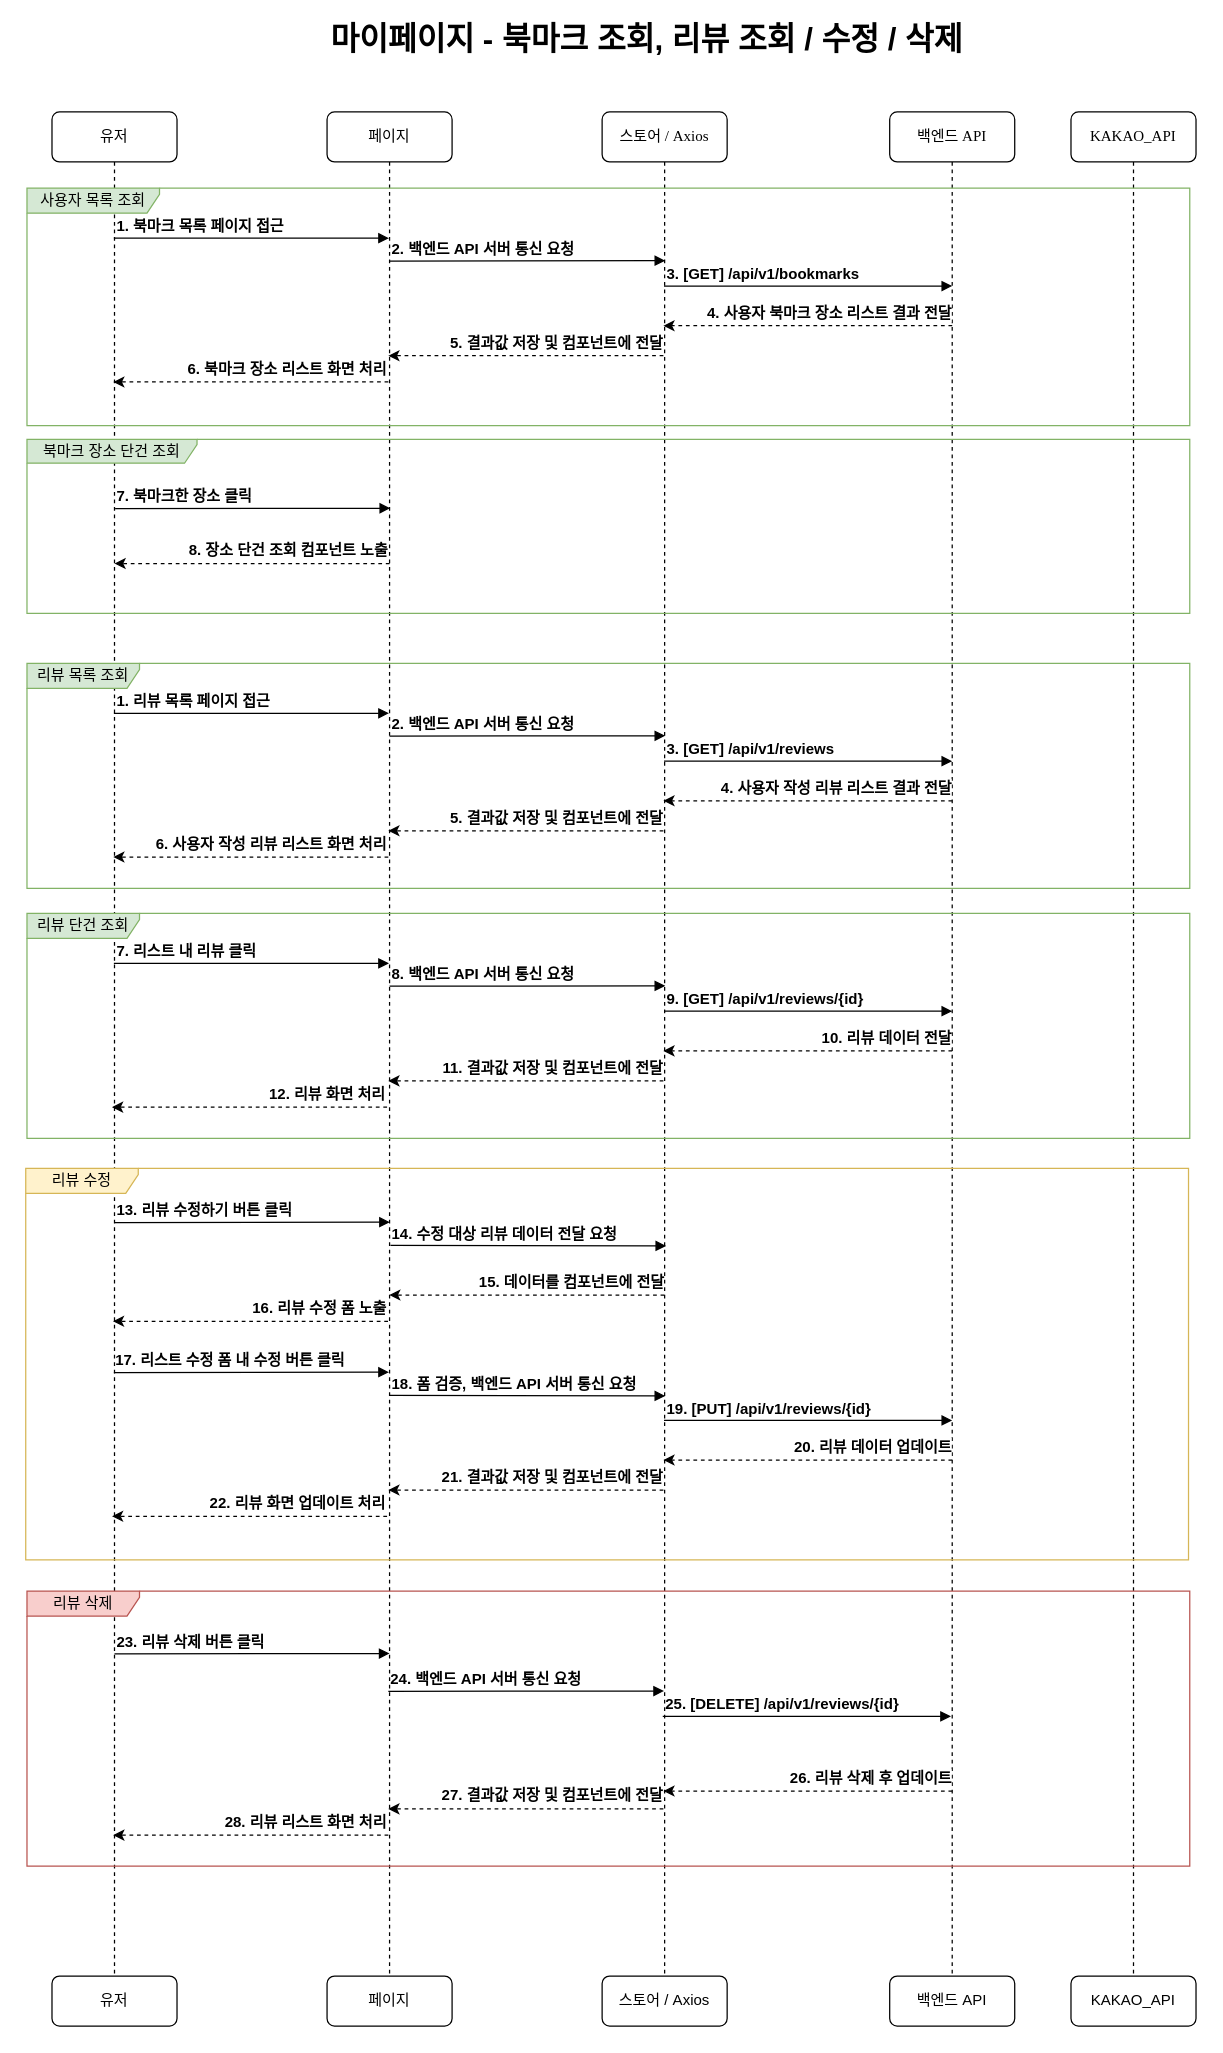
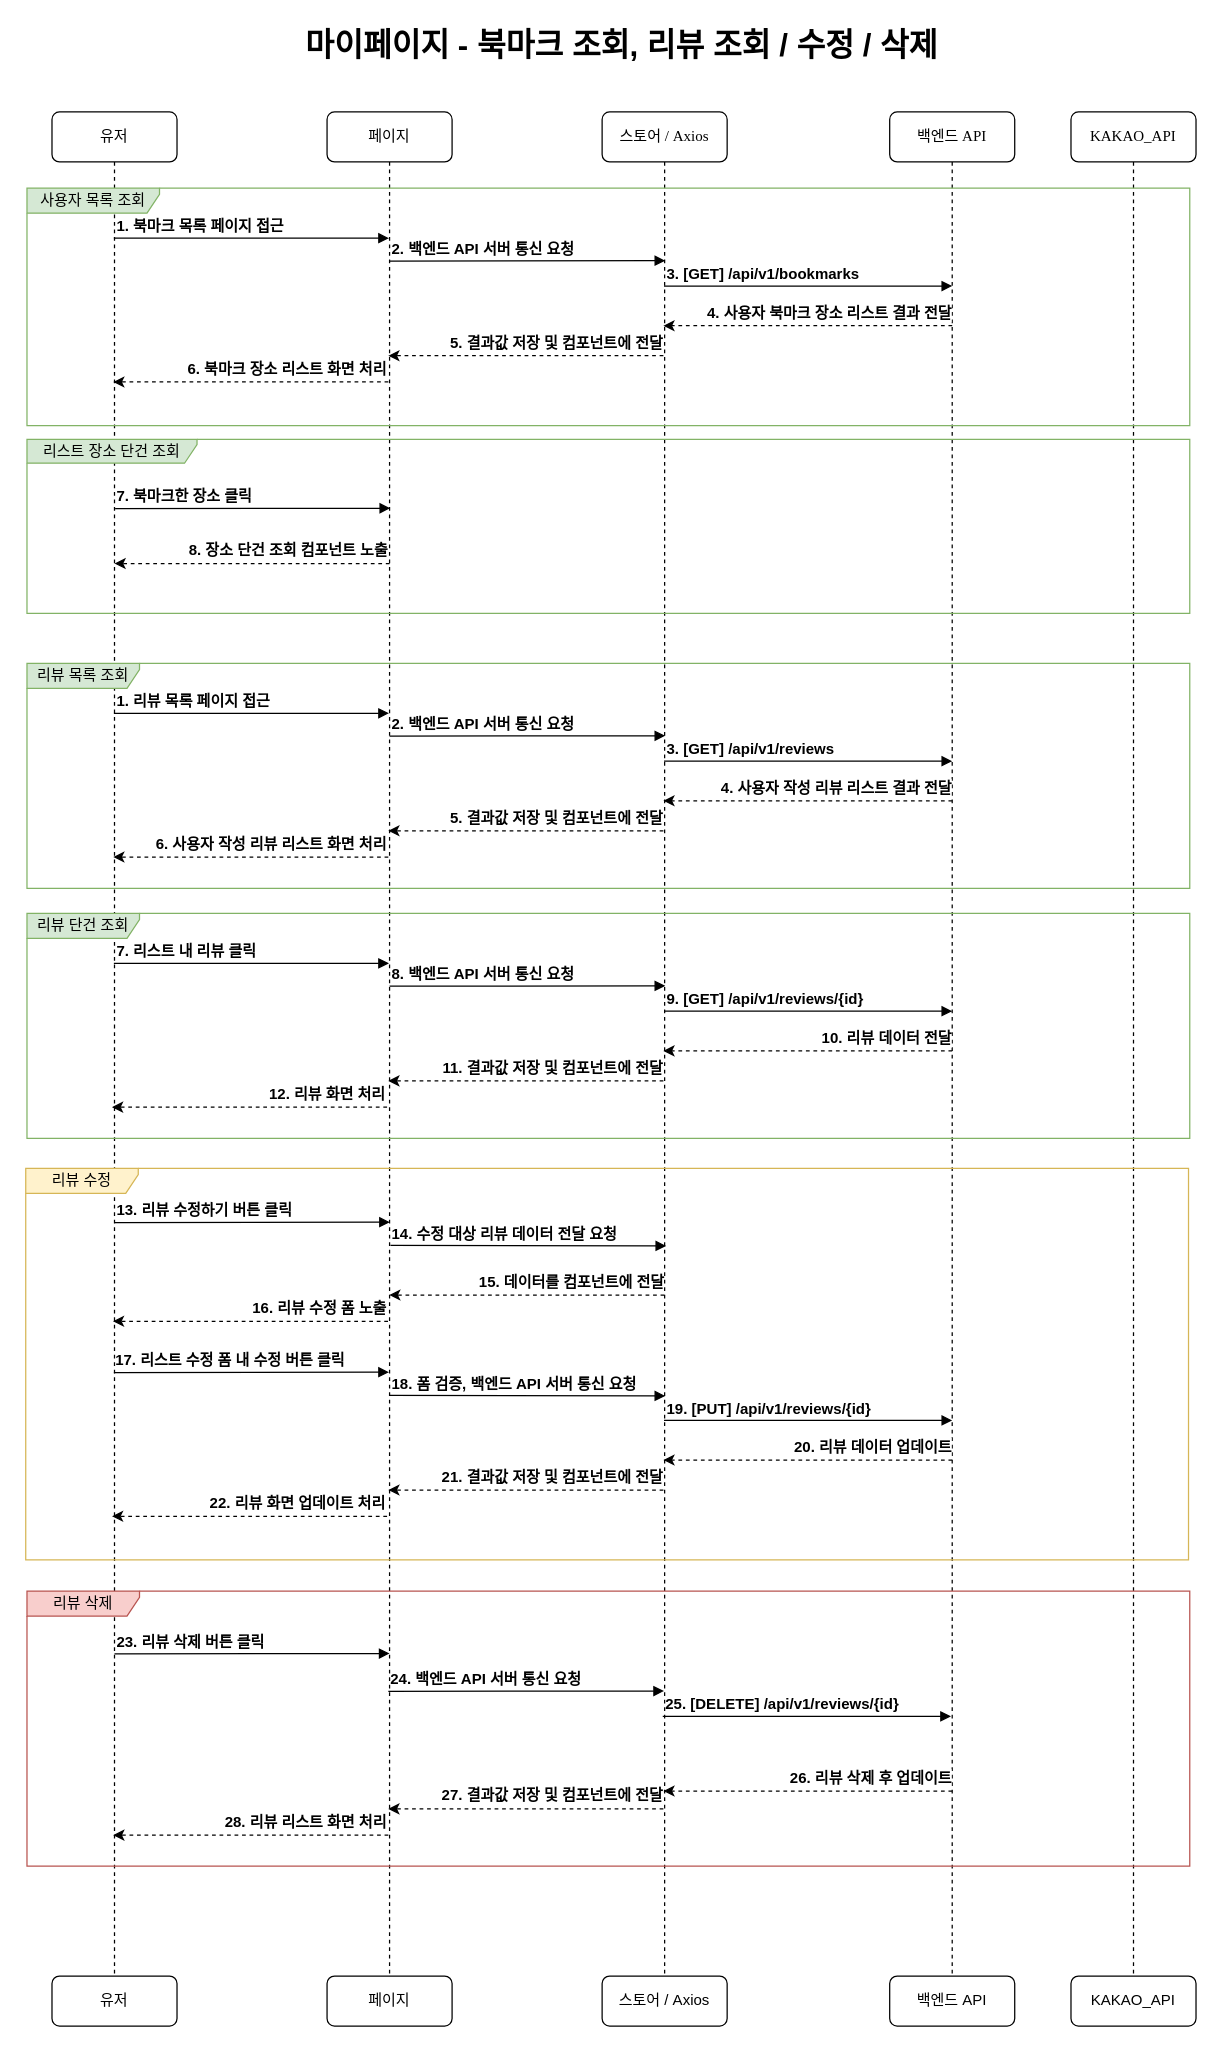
node "마이페이지 - 북마크 조회, 리뷰 조회 / 수정 / 삭제": moved (647, 38) -> (622, 44)
node "북마크 장소 단건 조회": label "북마크 장소 단건 조회" -> "리스트 장소 단건 조회"
